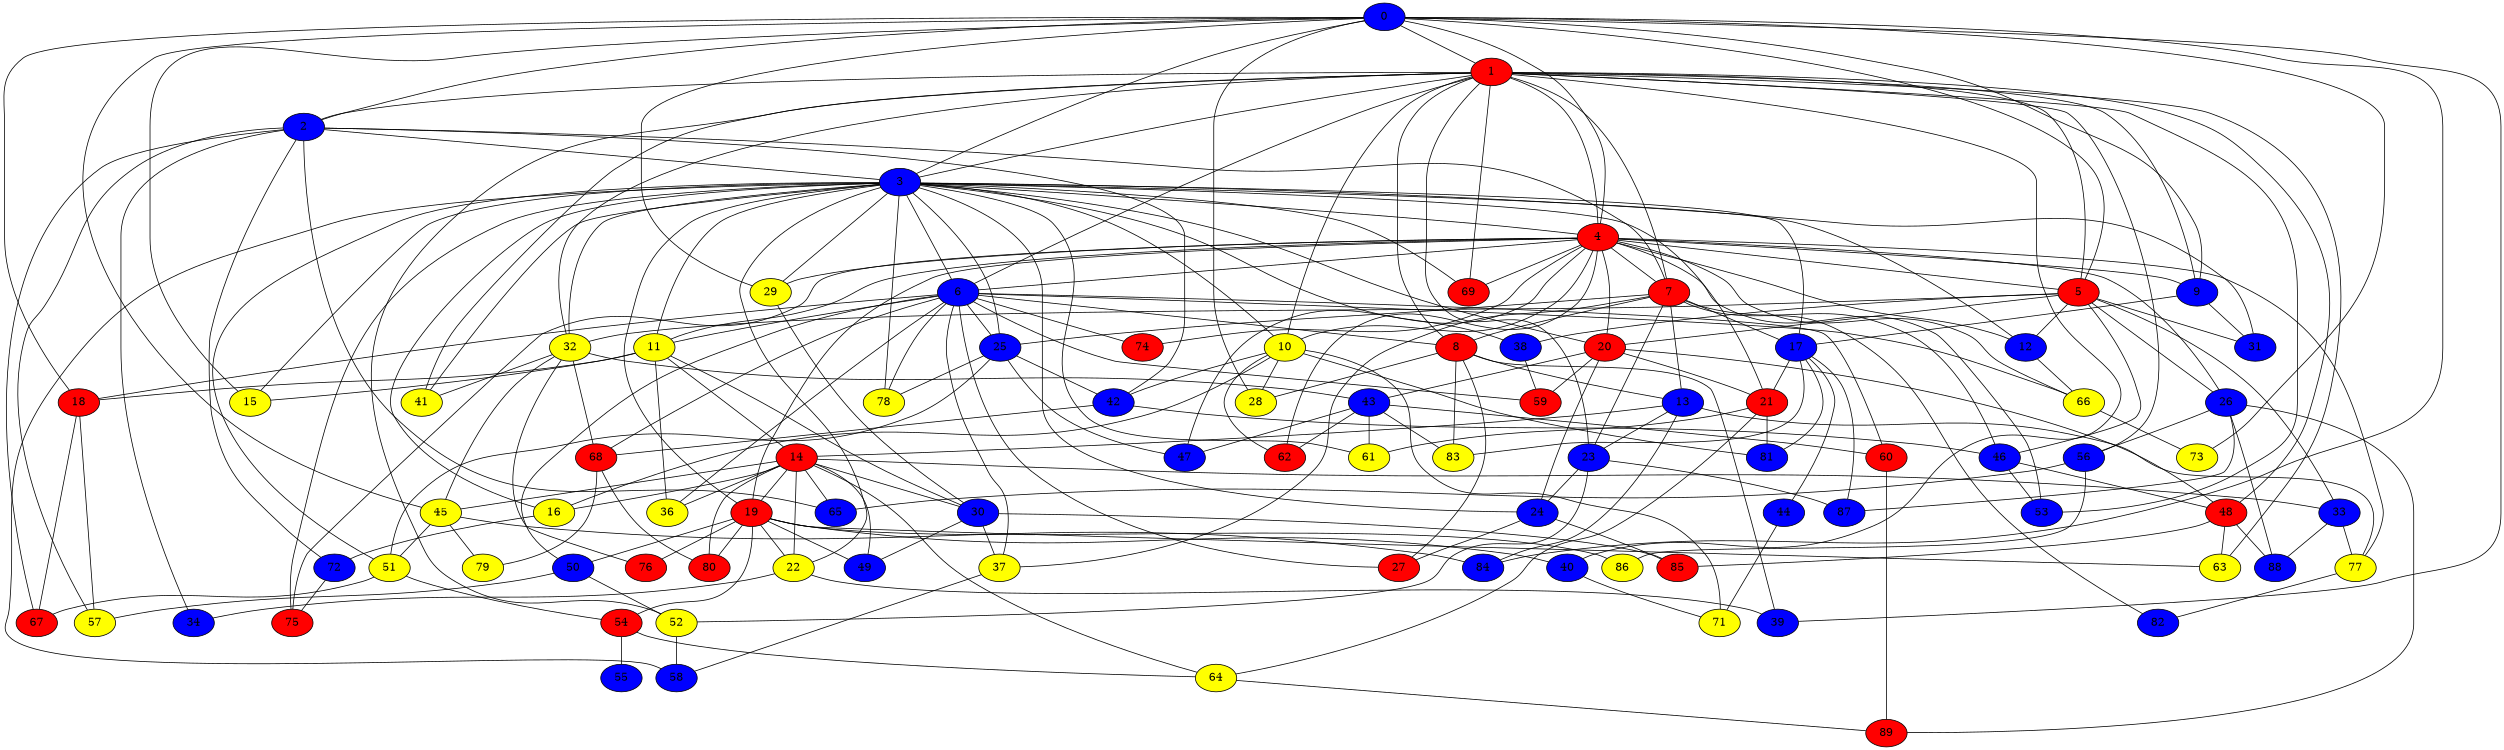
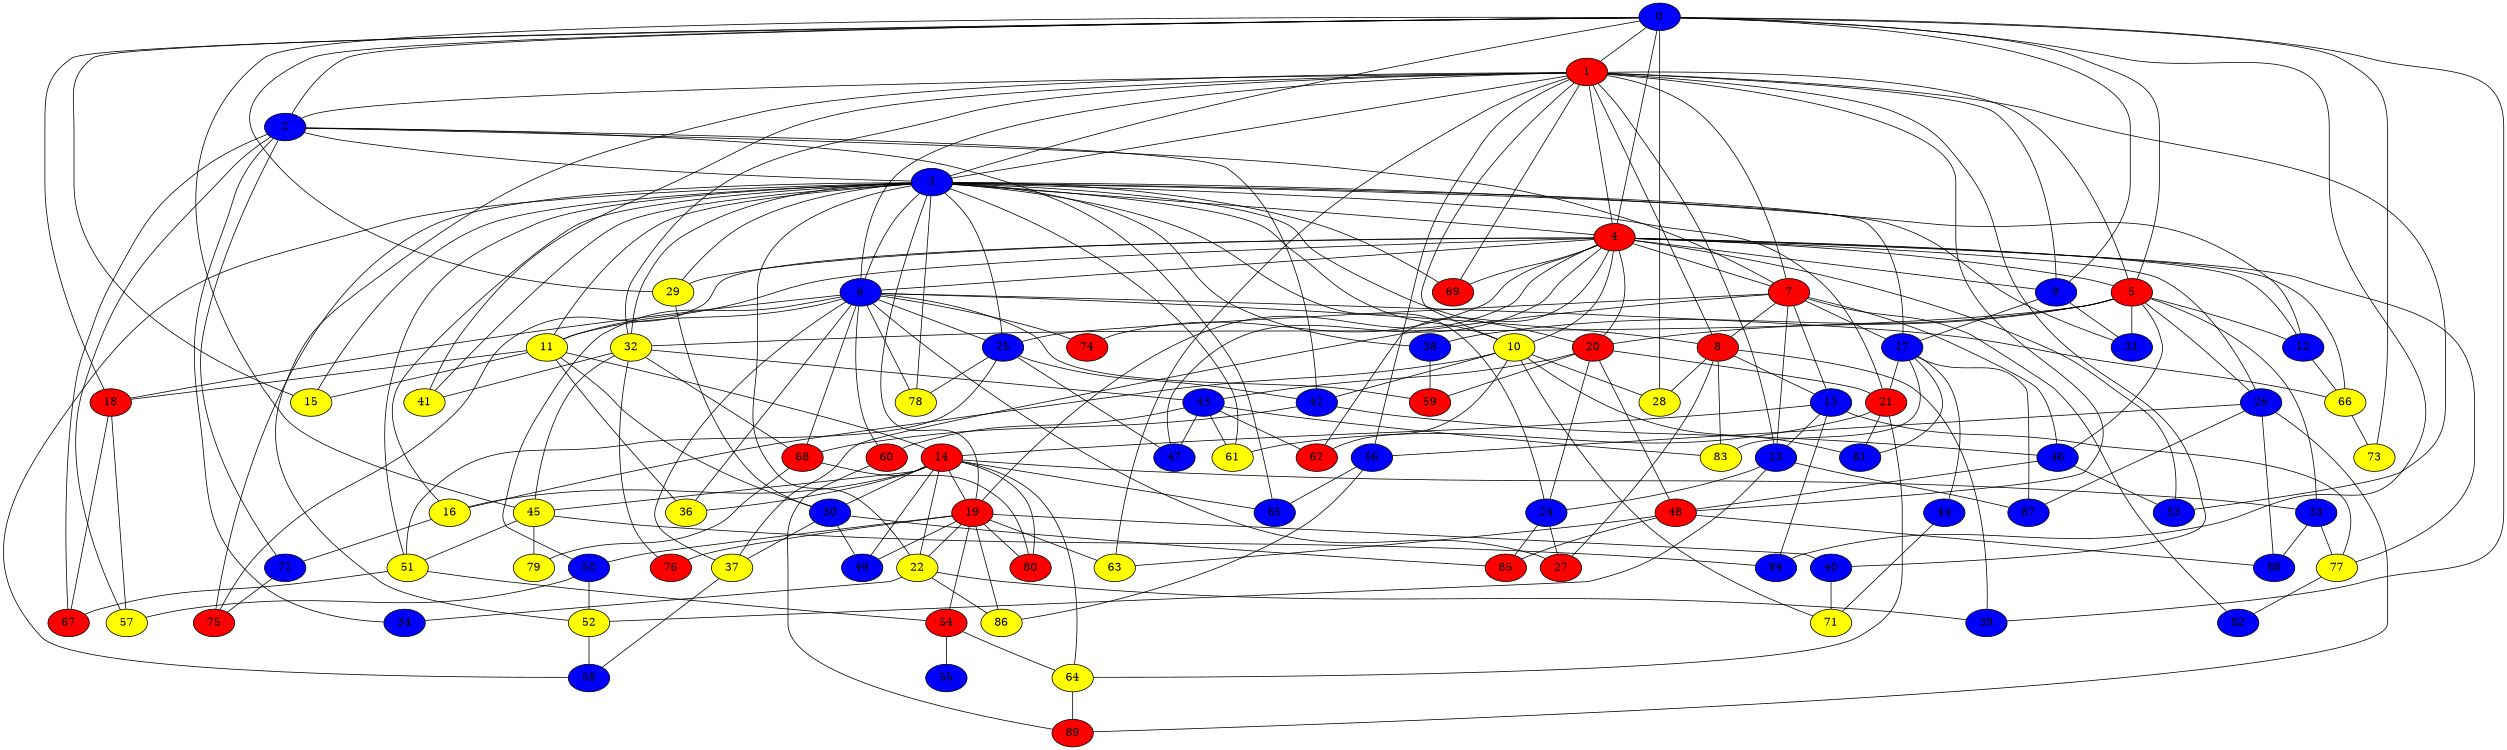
edge "22" -- "86": added
